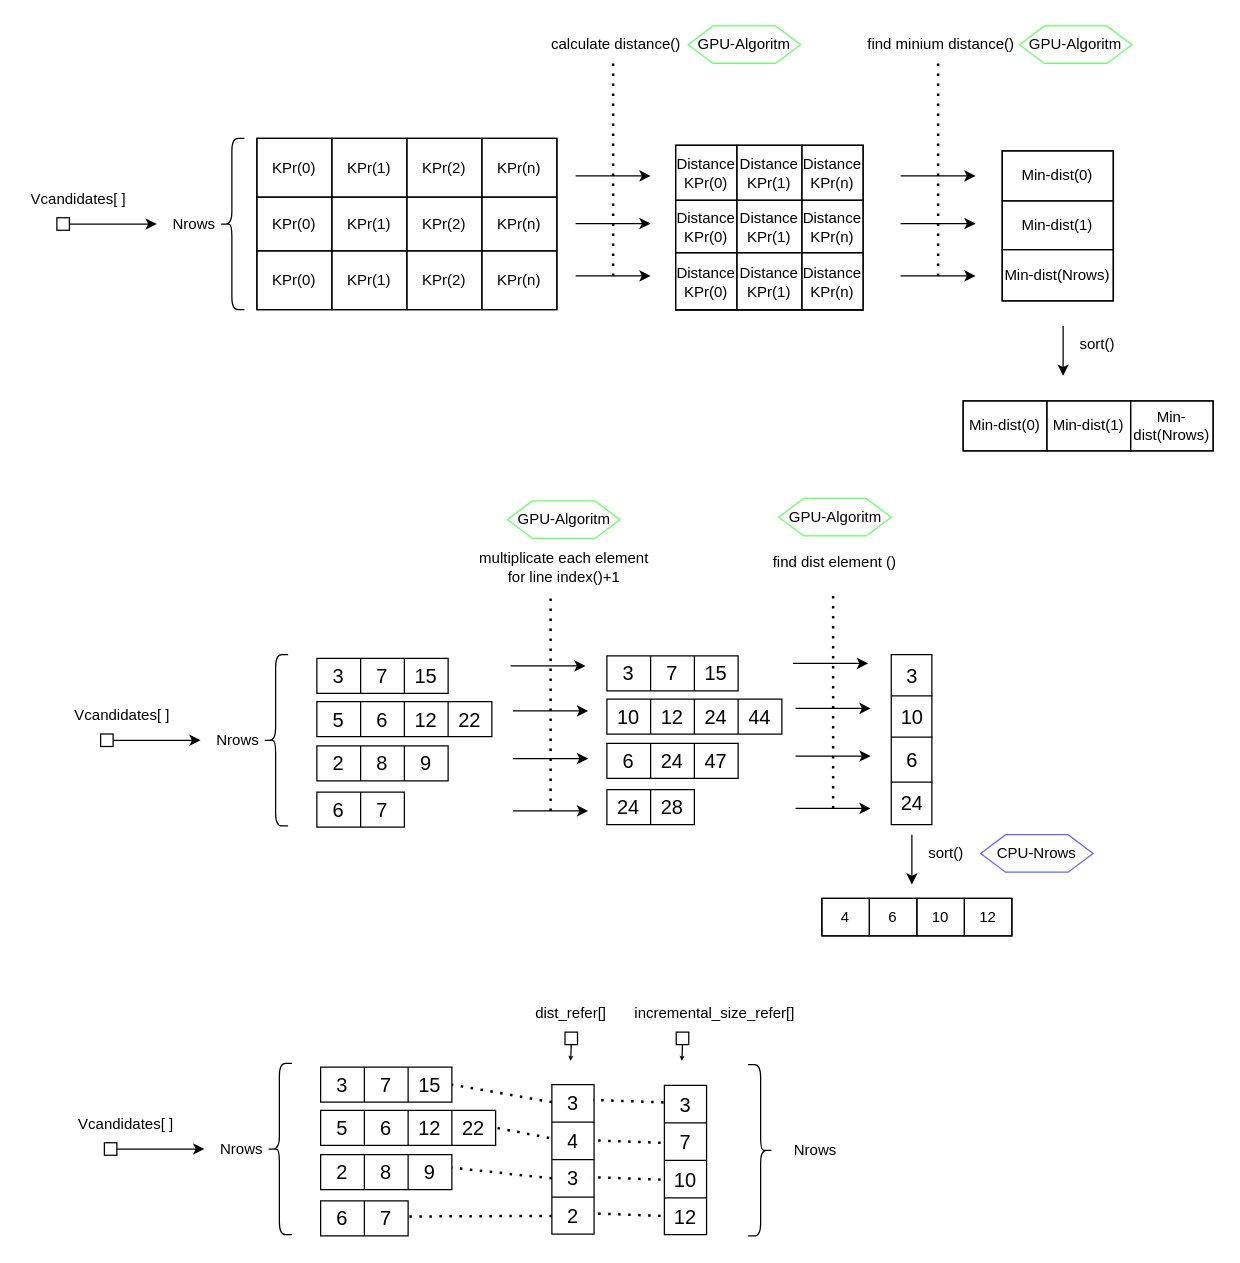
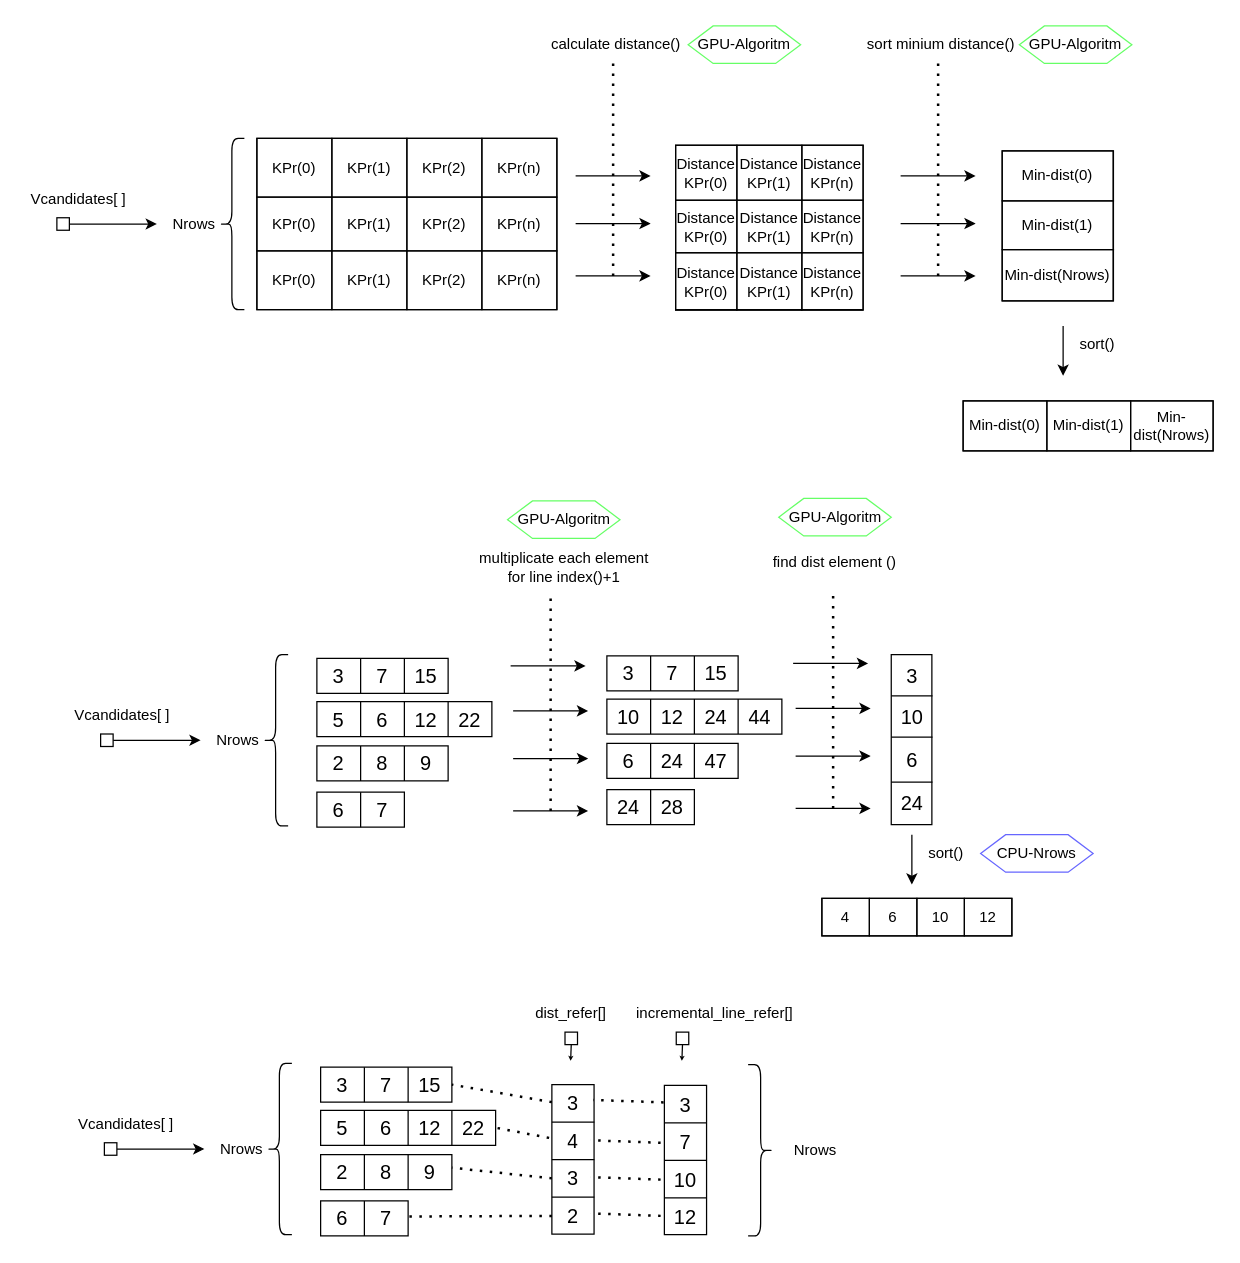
node "find minium distance()": label "find minium distance()" -> "sort minium distance()"
node "incremental_size_refer[]": label "incremental_size_refer[]" -> "incremental_line_refer[]"
